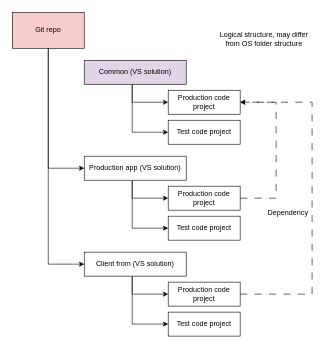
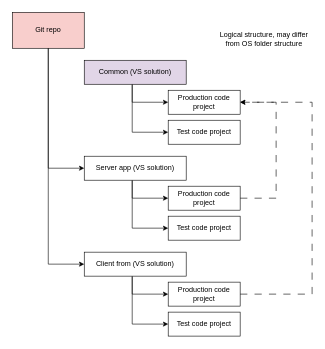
node "Production app (VS solution)": label "Production app (VS solution)" -> "Server app (VS solution)"
node "Dependency": removed
